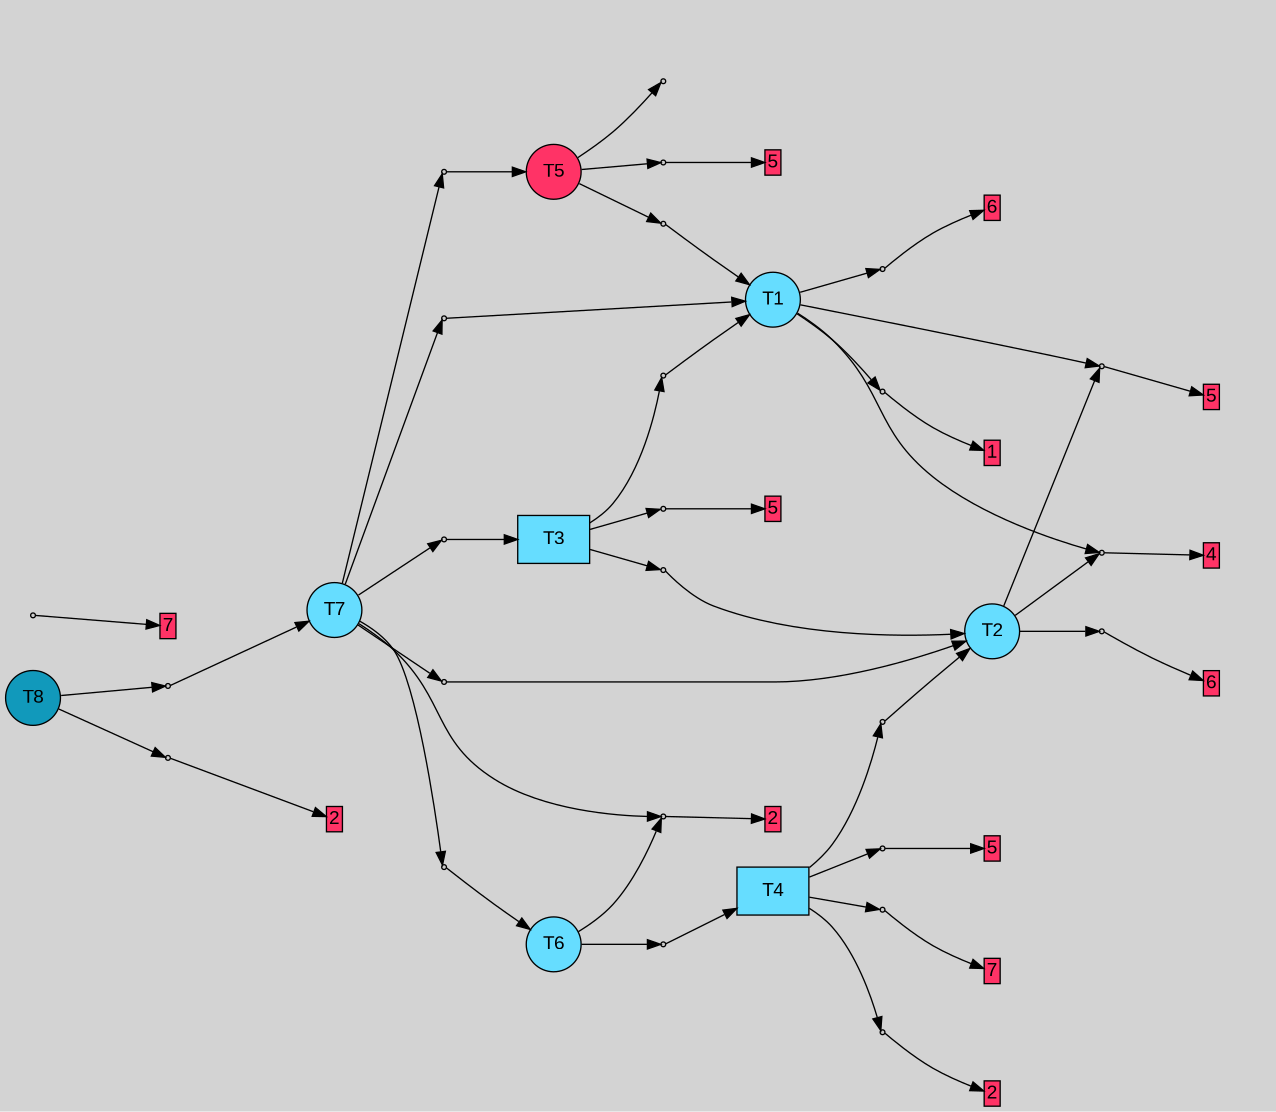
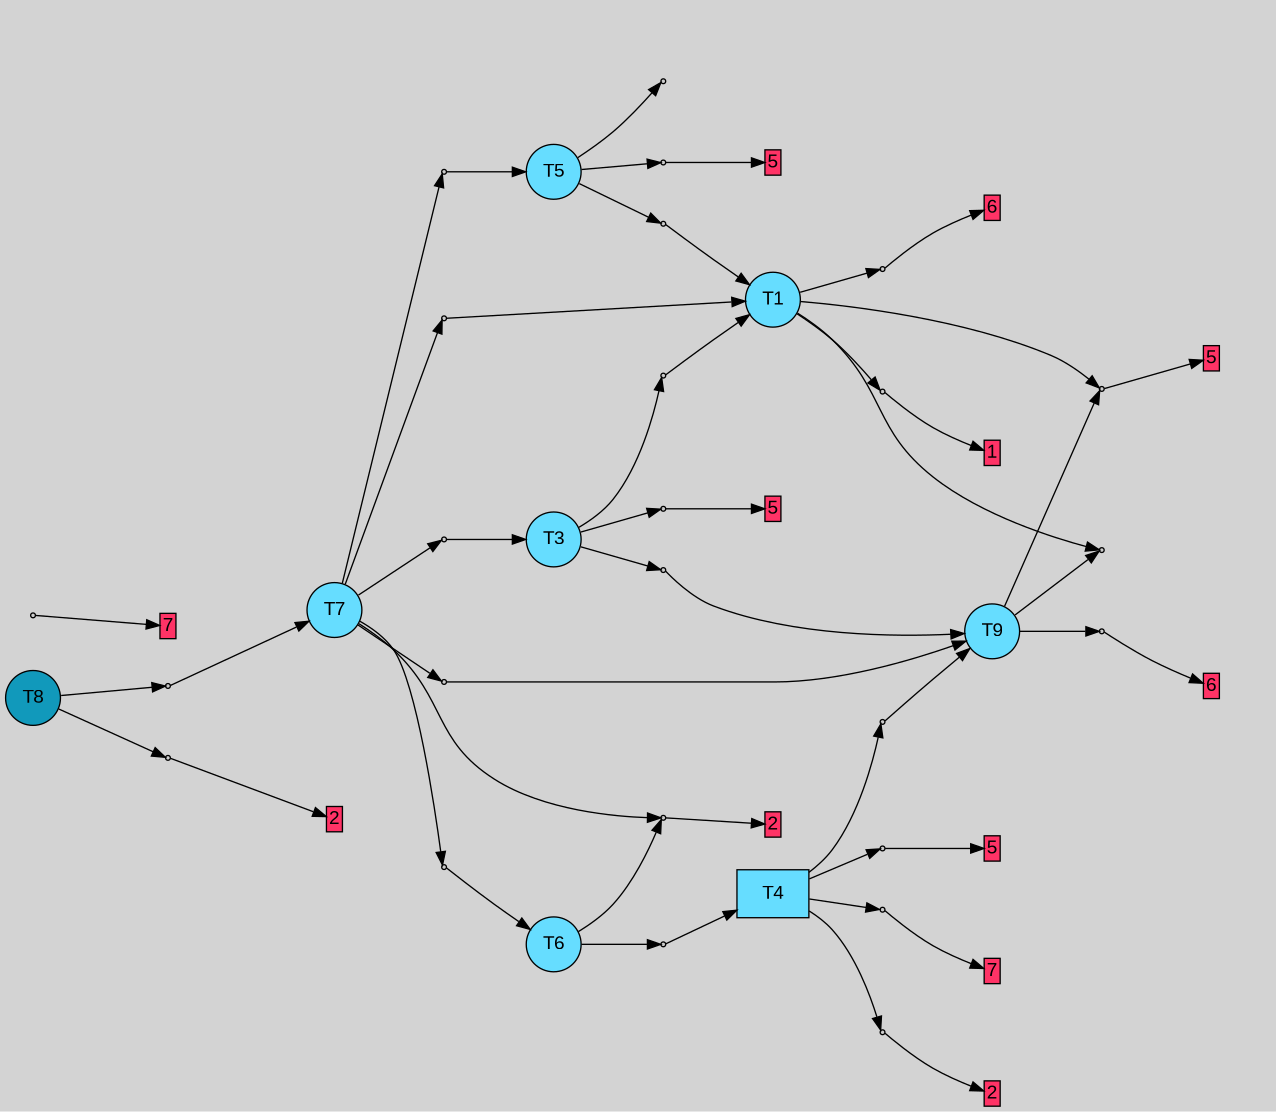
node "T5": fillcolor #ff3366 -> #66ddff
node "T3": shape box -> circle
node "4": removed
node "T2": label "T2" -> "T9"
